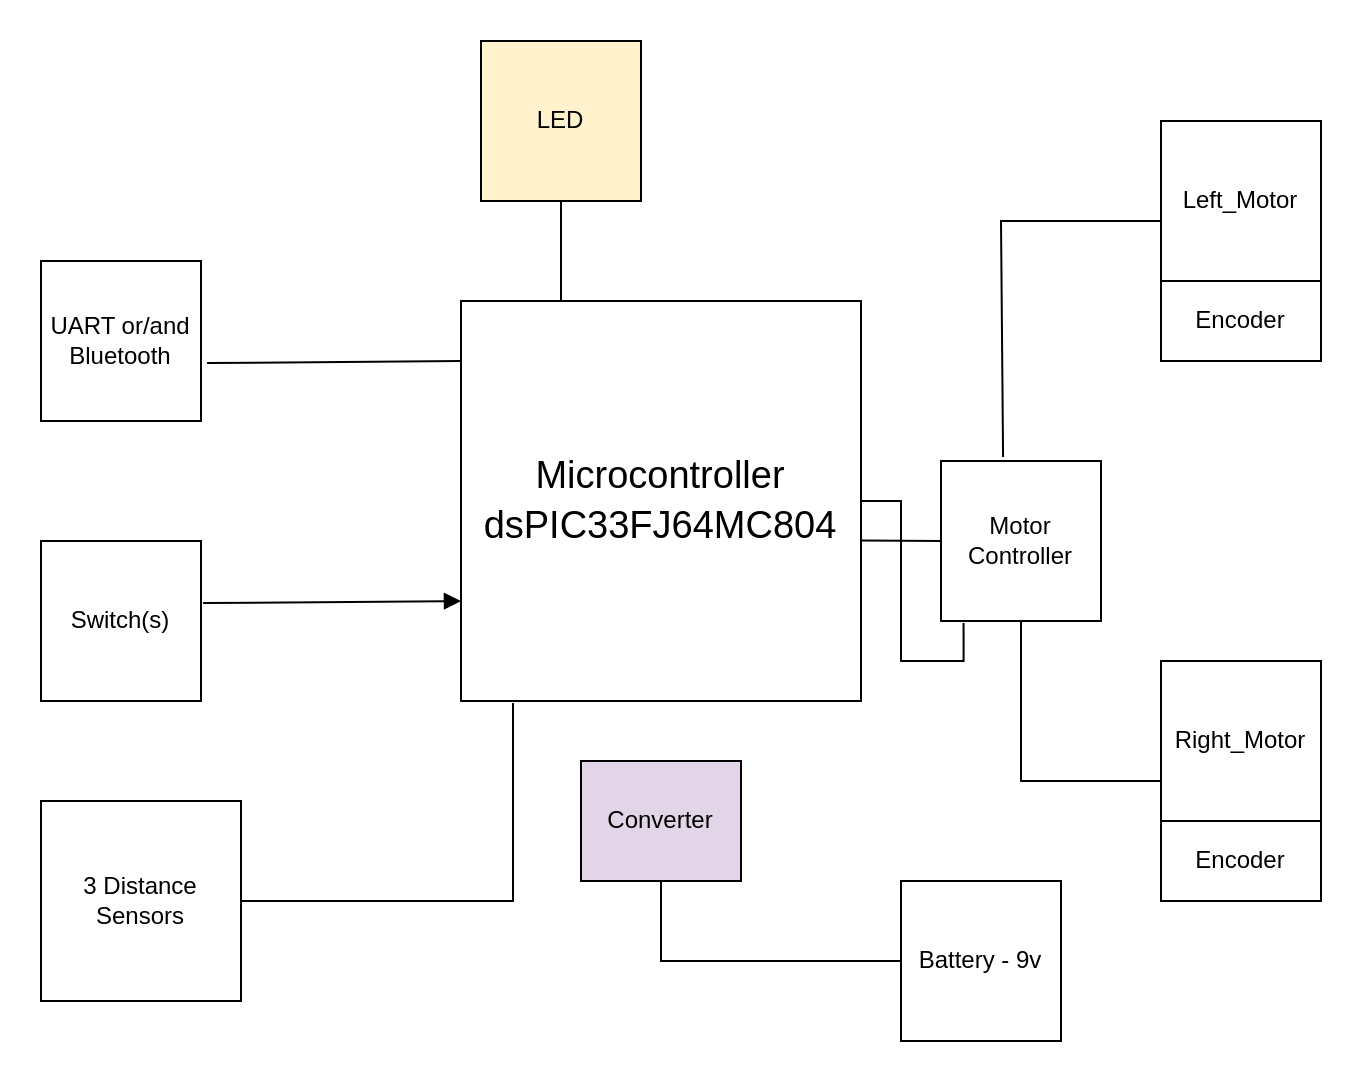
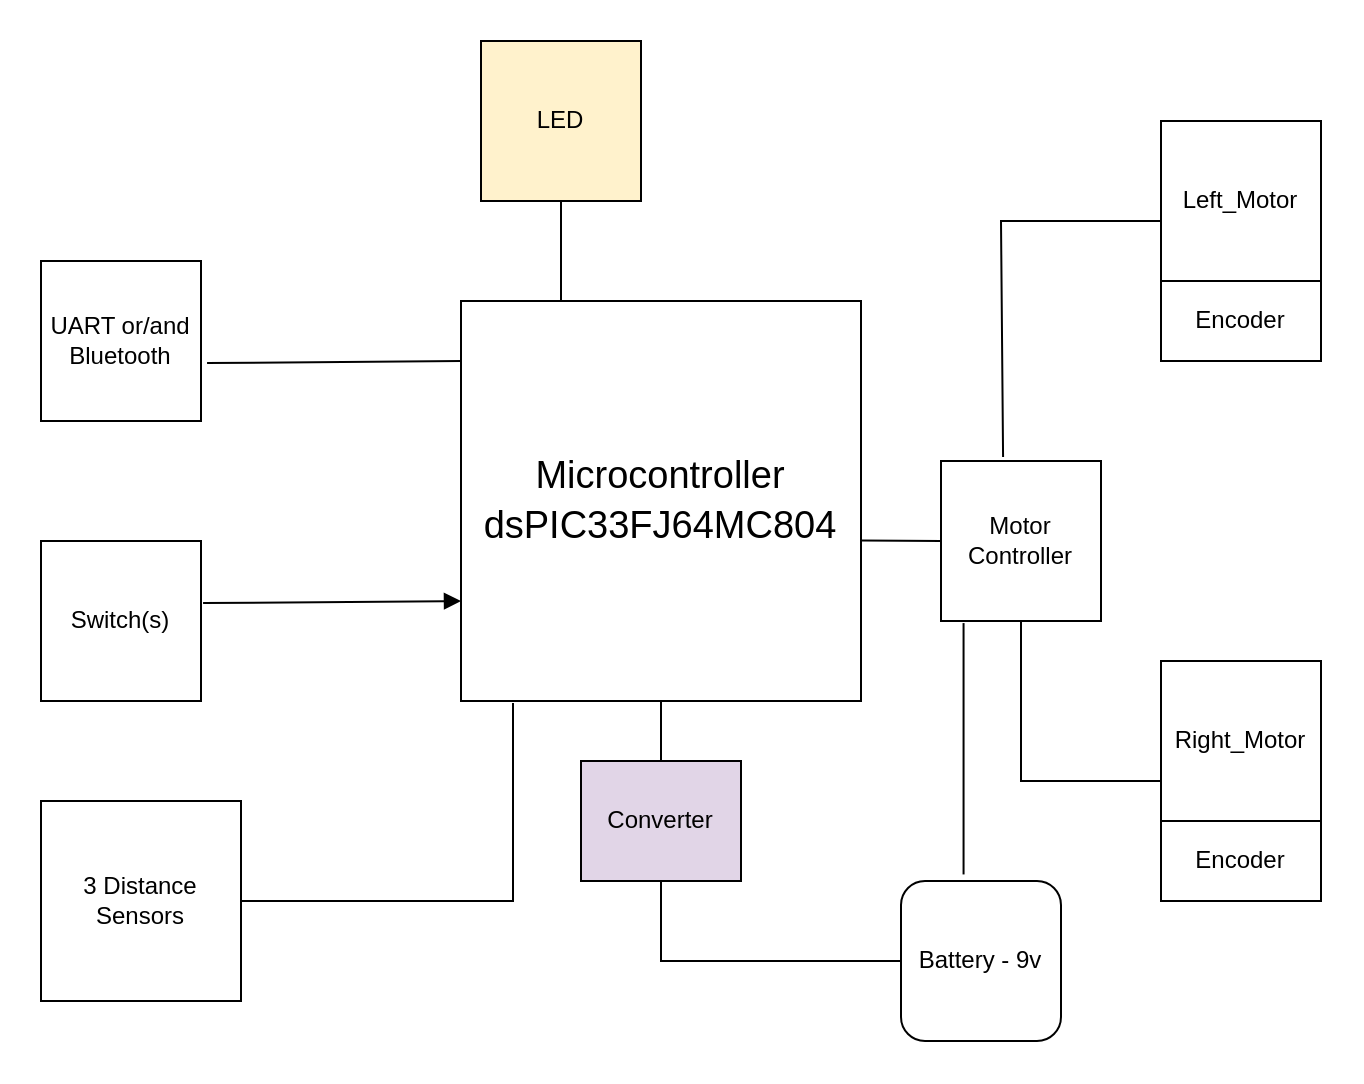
edge "Microcontroller dsPIC33FJ64MC804" -- "Motor Controller": now "Battery - 9v" -- "Motor Controller"
edge "Microcontroller dsPIC33FJ64MC804" -- "Converter": added
node "Battery - 9v": shape rectangle -> rounded rectangle
